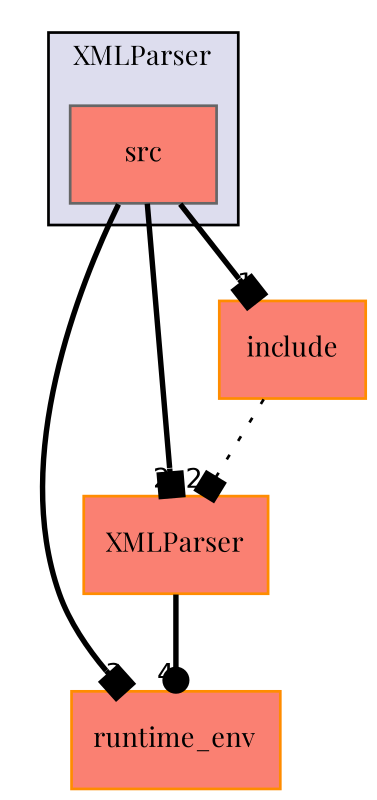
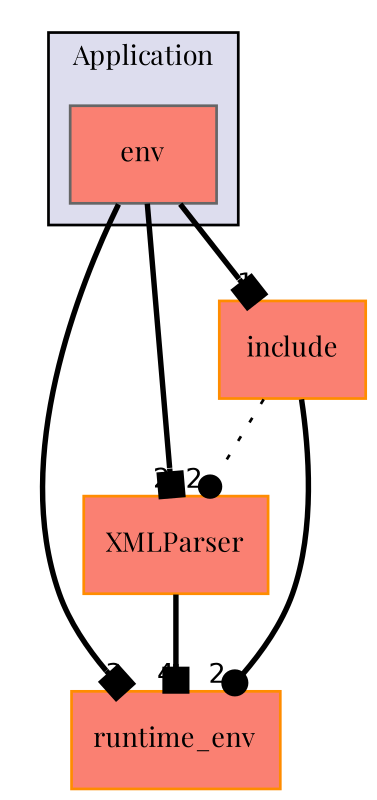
cluster "XMLParser": label "XMLParser" -> "Application"
node "src": label "src" -> "env"
edge "include" -> "XMLParser": arrowhead box -> dot
edge "include" -> "runtime_env": added
edge "XMLParser" -> "runtime_env": arrowhead dot -> box
